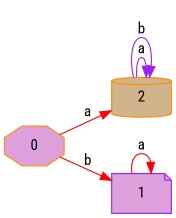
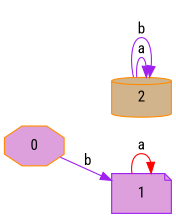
edge "0" -> "2": removed, label "a"
edge "0" -> "1": color red -> purple
